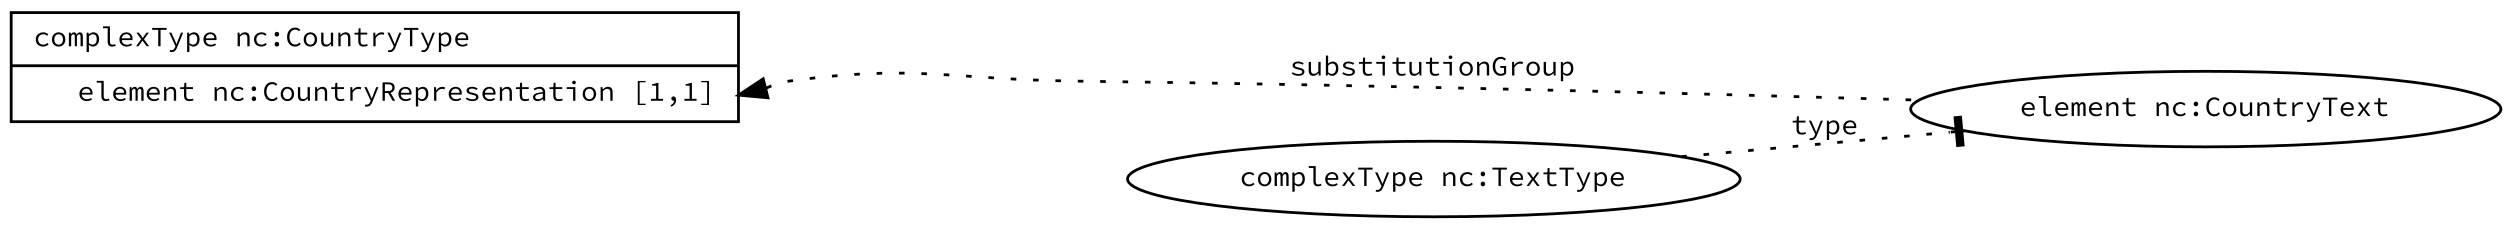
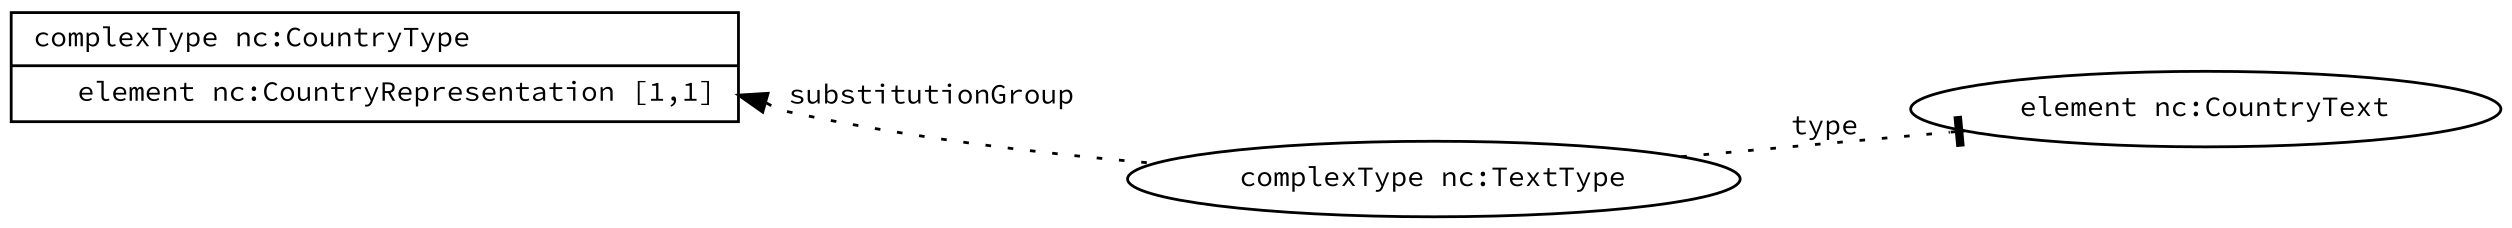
edge "element nc:CountryText" -> "complexType nc:CountryType": now "complexType nc:TextType" -> "complexType nc:CountryType"
